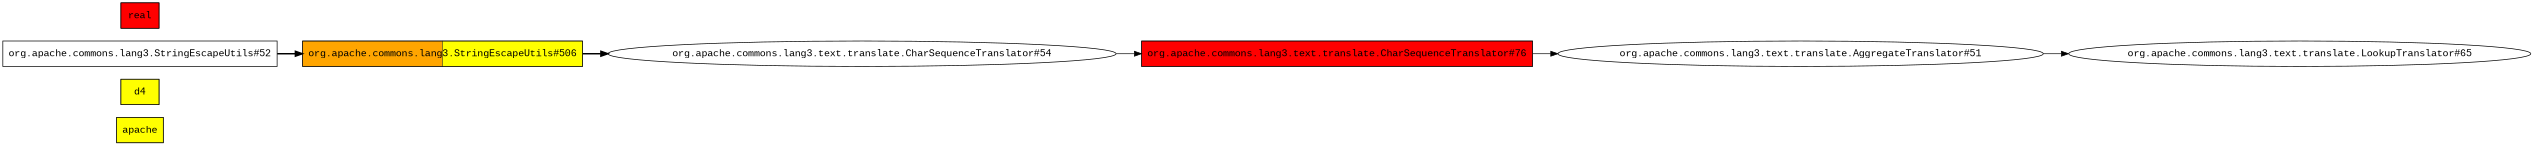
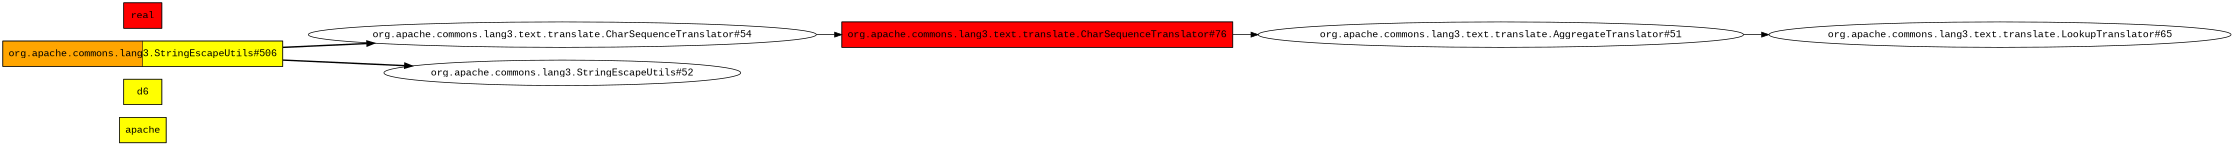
node "org.apache.commons.lang3.StringEscapeUtils#52": shape box -> ellipse
edge "org.apache.commons.lang3.StringEscapeUtils#52" -> "org.apache.commons.lang3.StringEscapeUtils#506": reversed
node "d4": label "d4" -> "d6"
